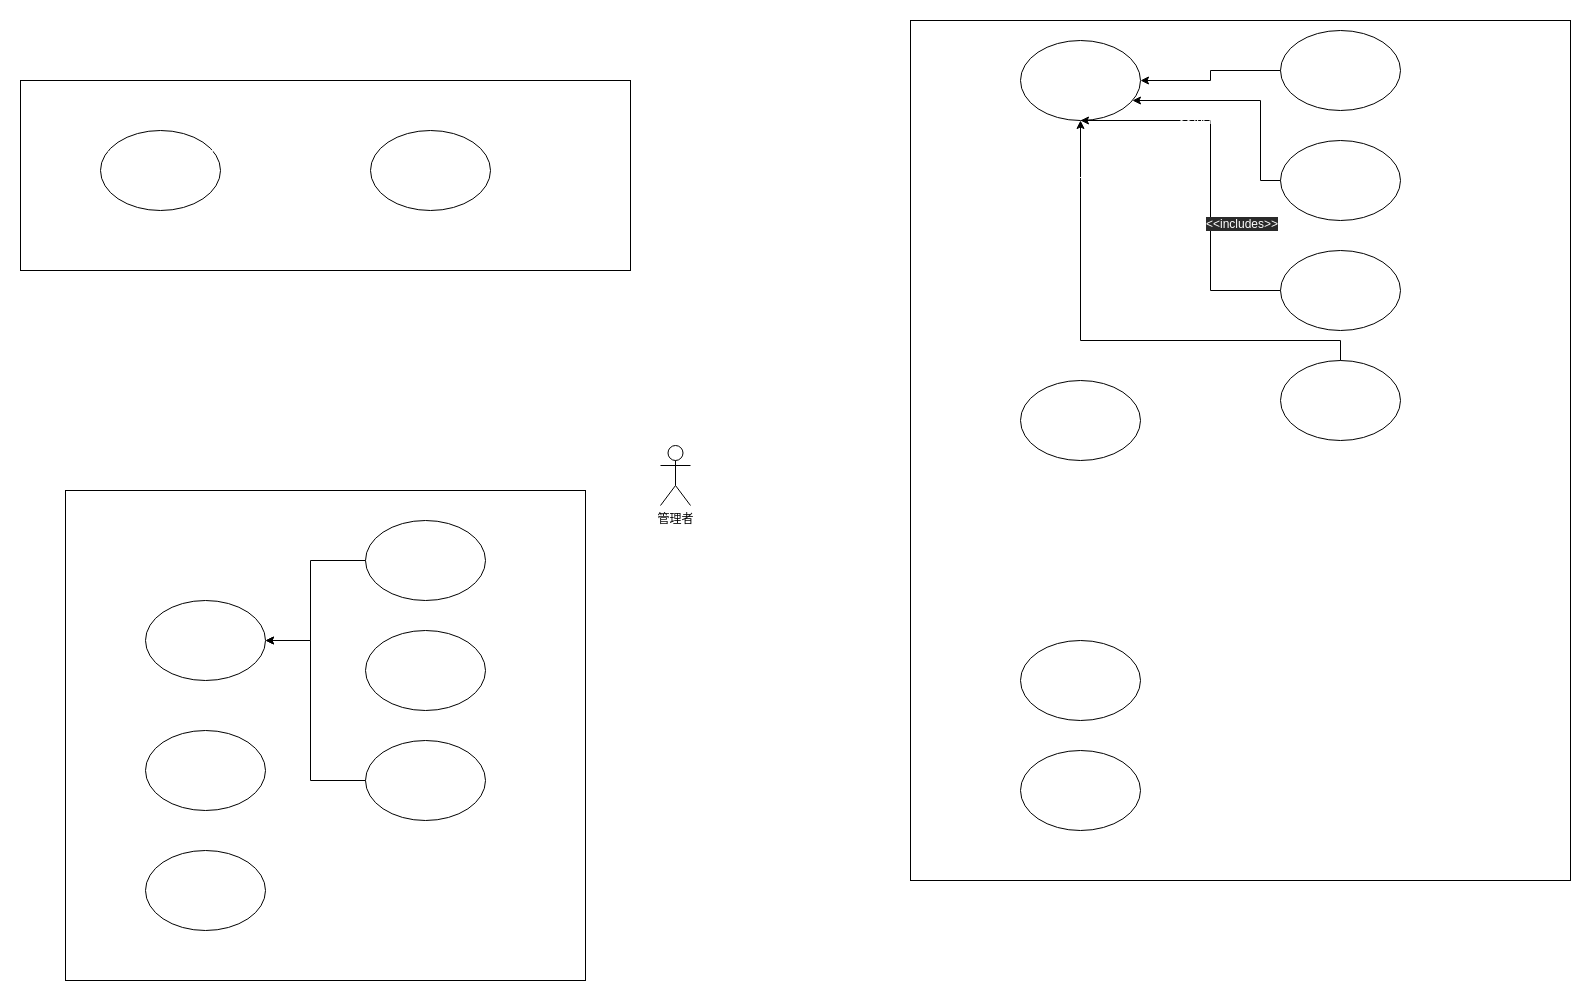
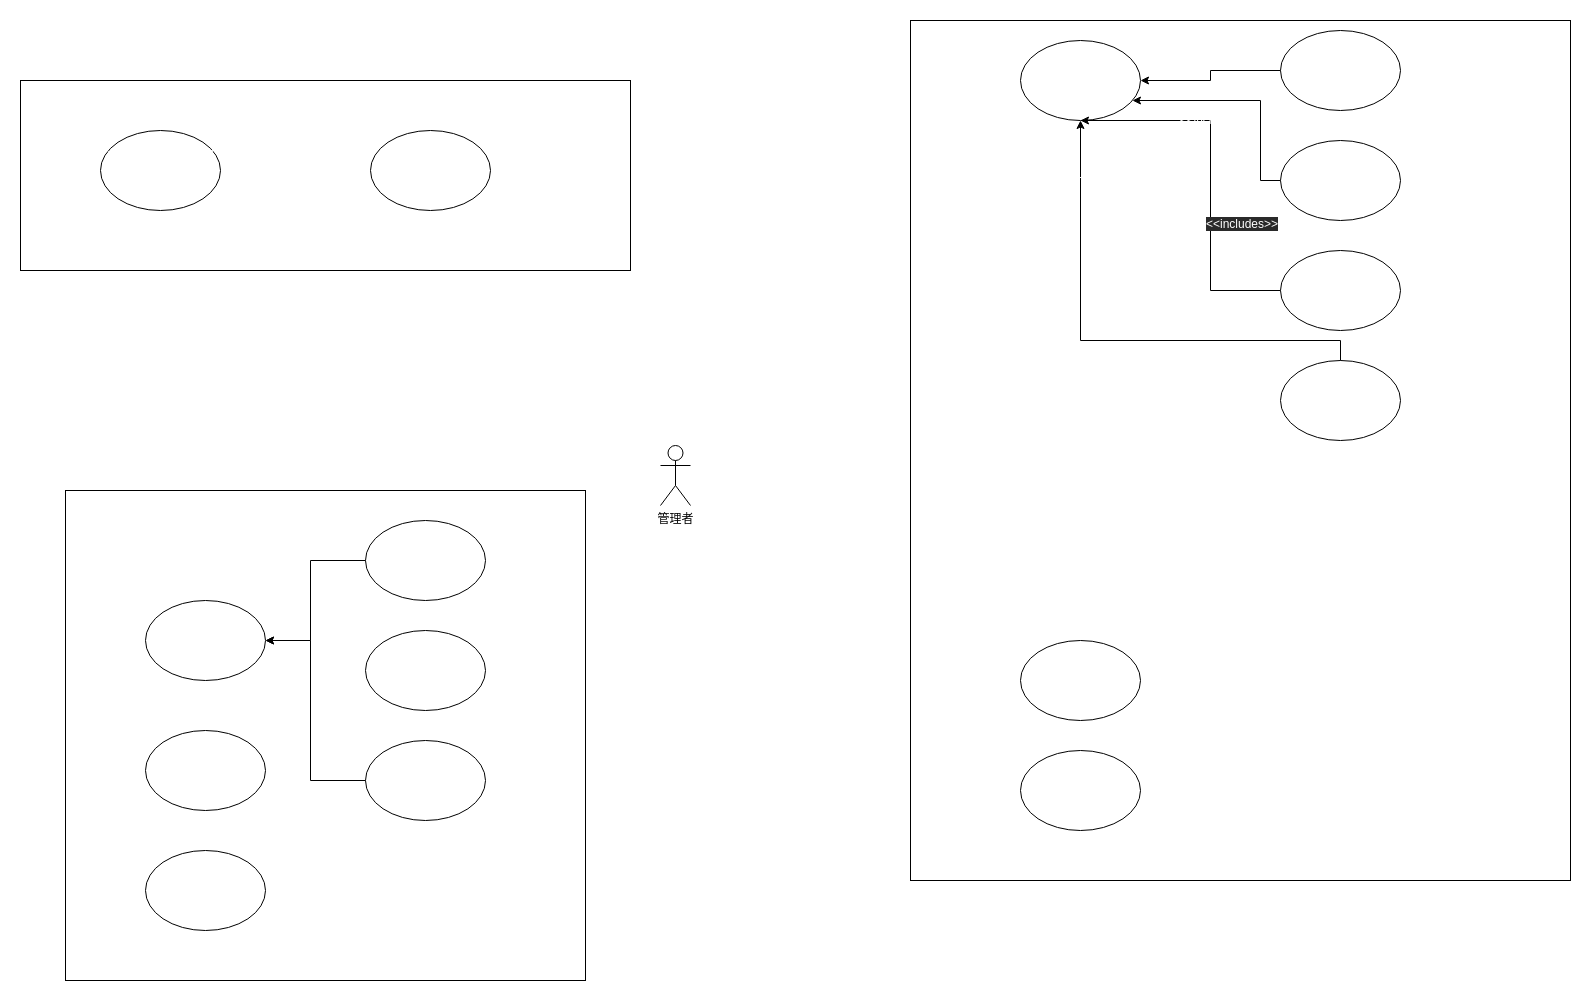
node "ゲームを開始する": removed
